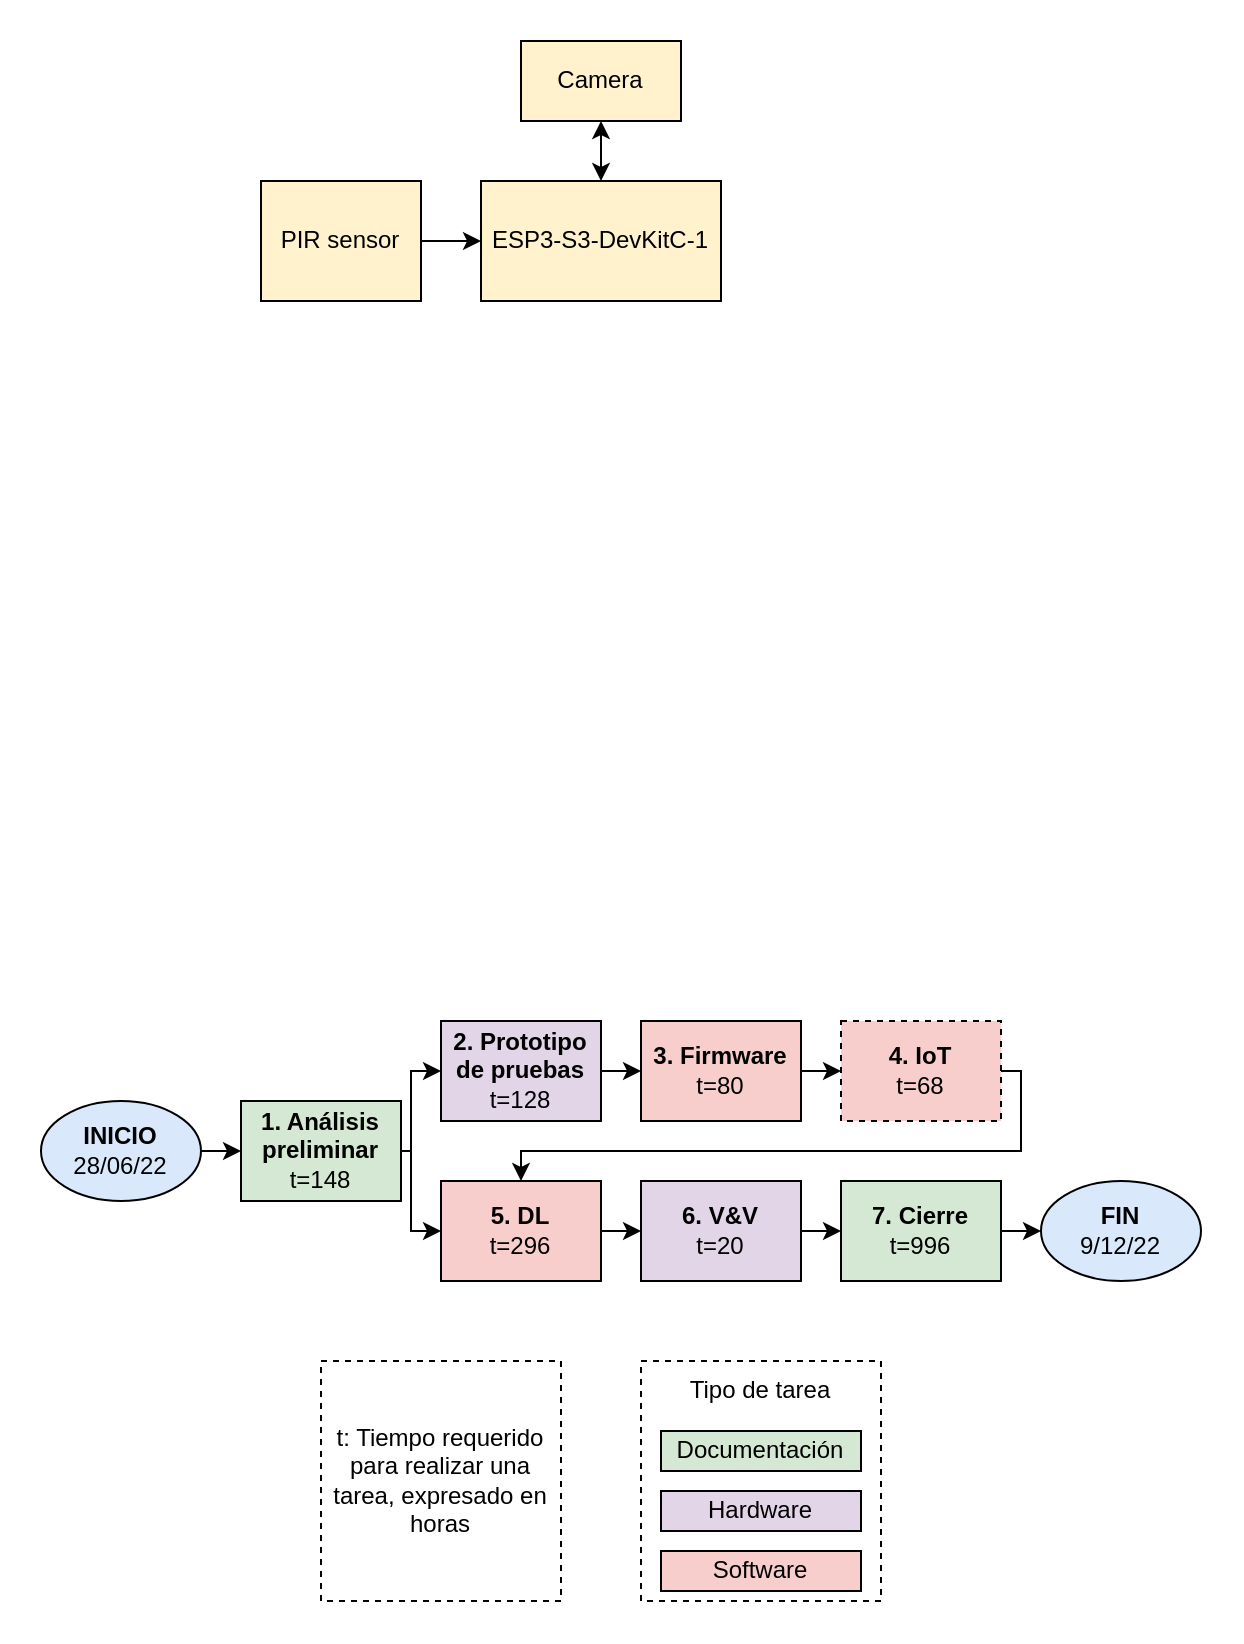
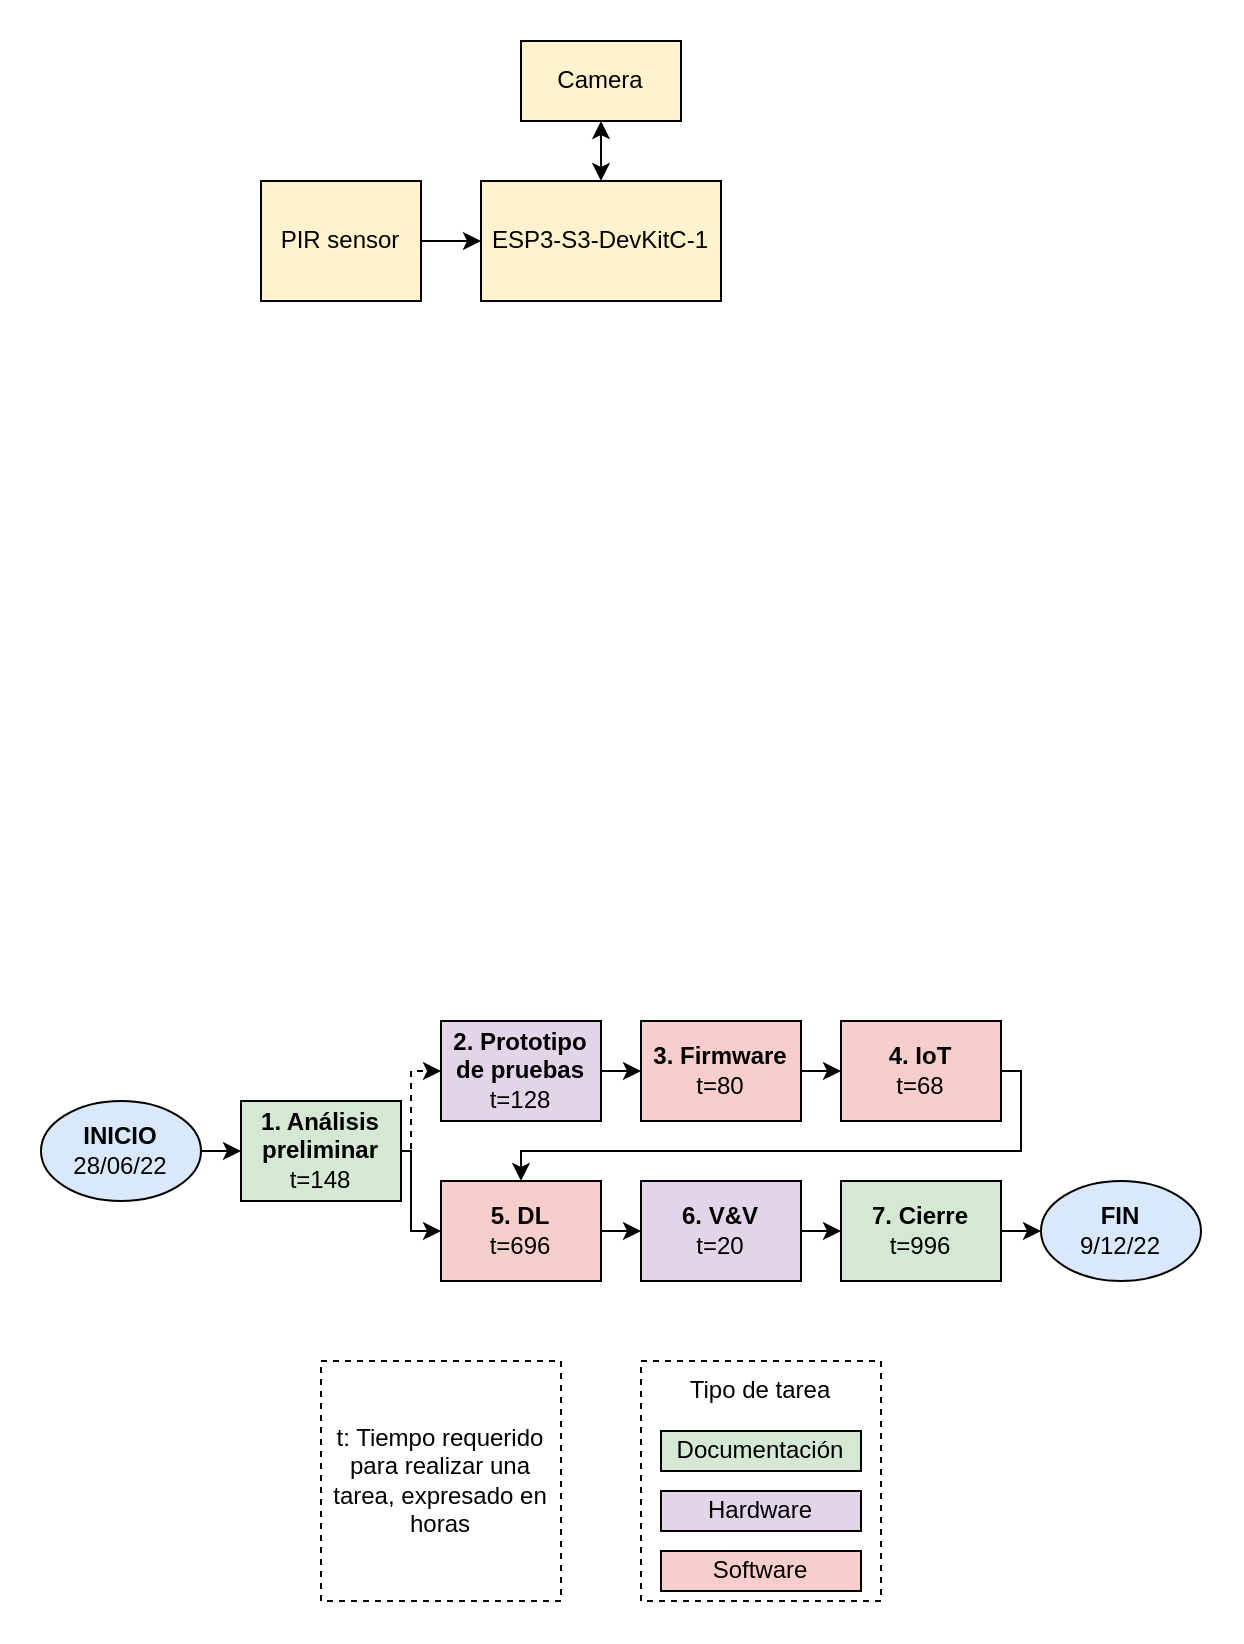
node "4. IoT t=68": style dashed -> solid
edge "1. Análisis preliminar t=148" -> "2. Prototipo de pruebas t=128": style solid -> dashed
node "5. DL t=296": label "5. DL t=296" -> "5. DL t=696"
